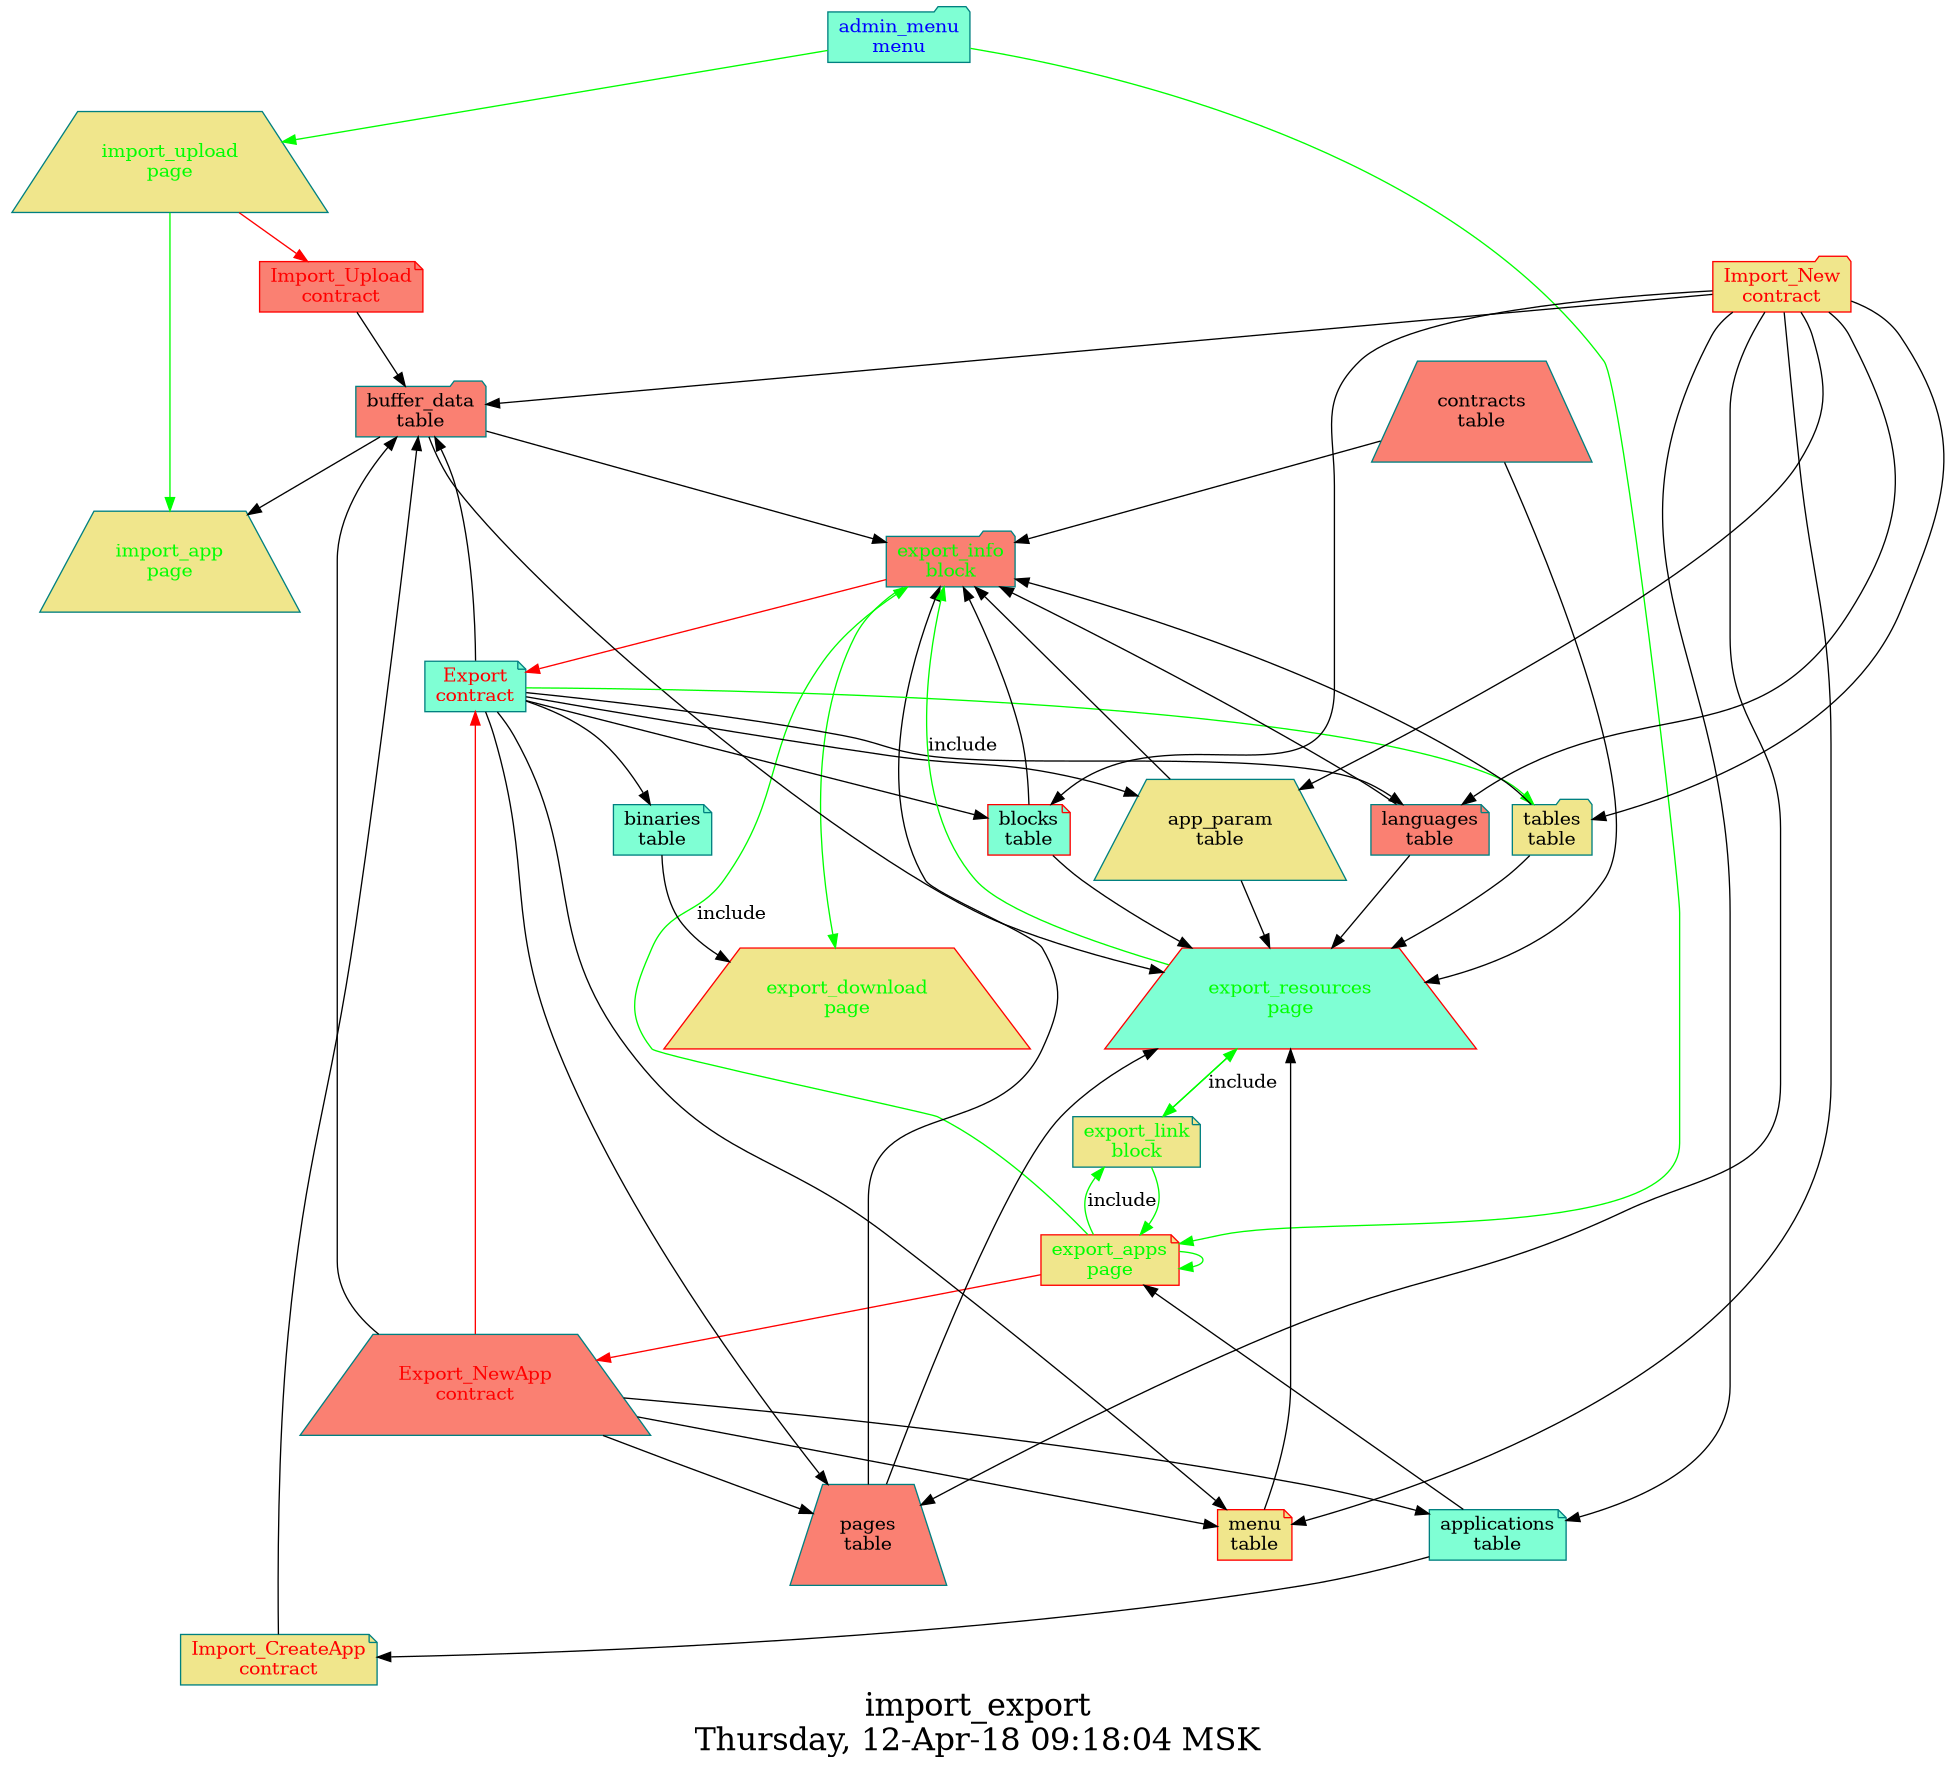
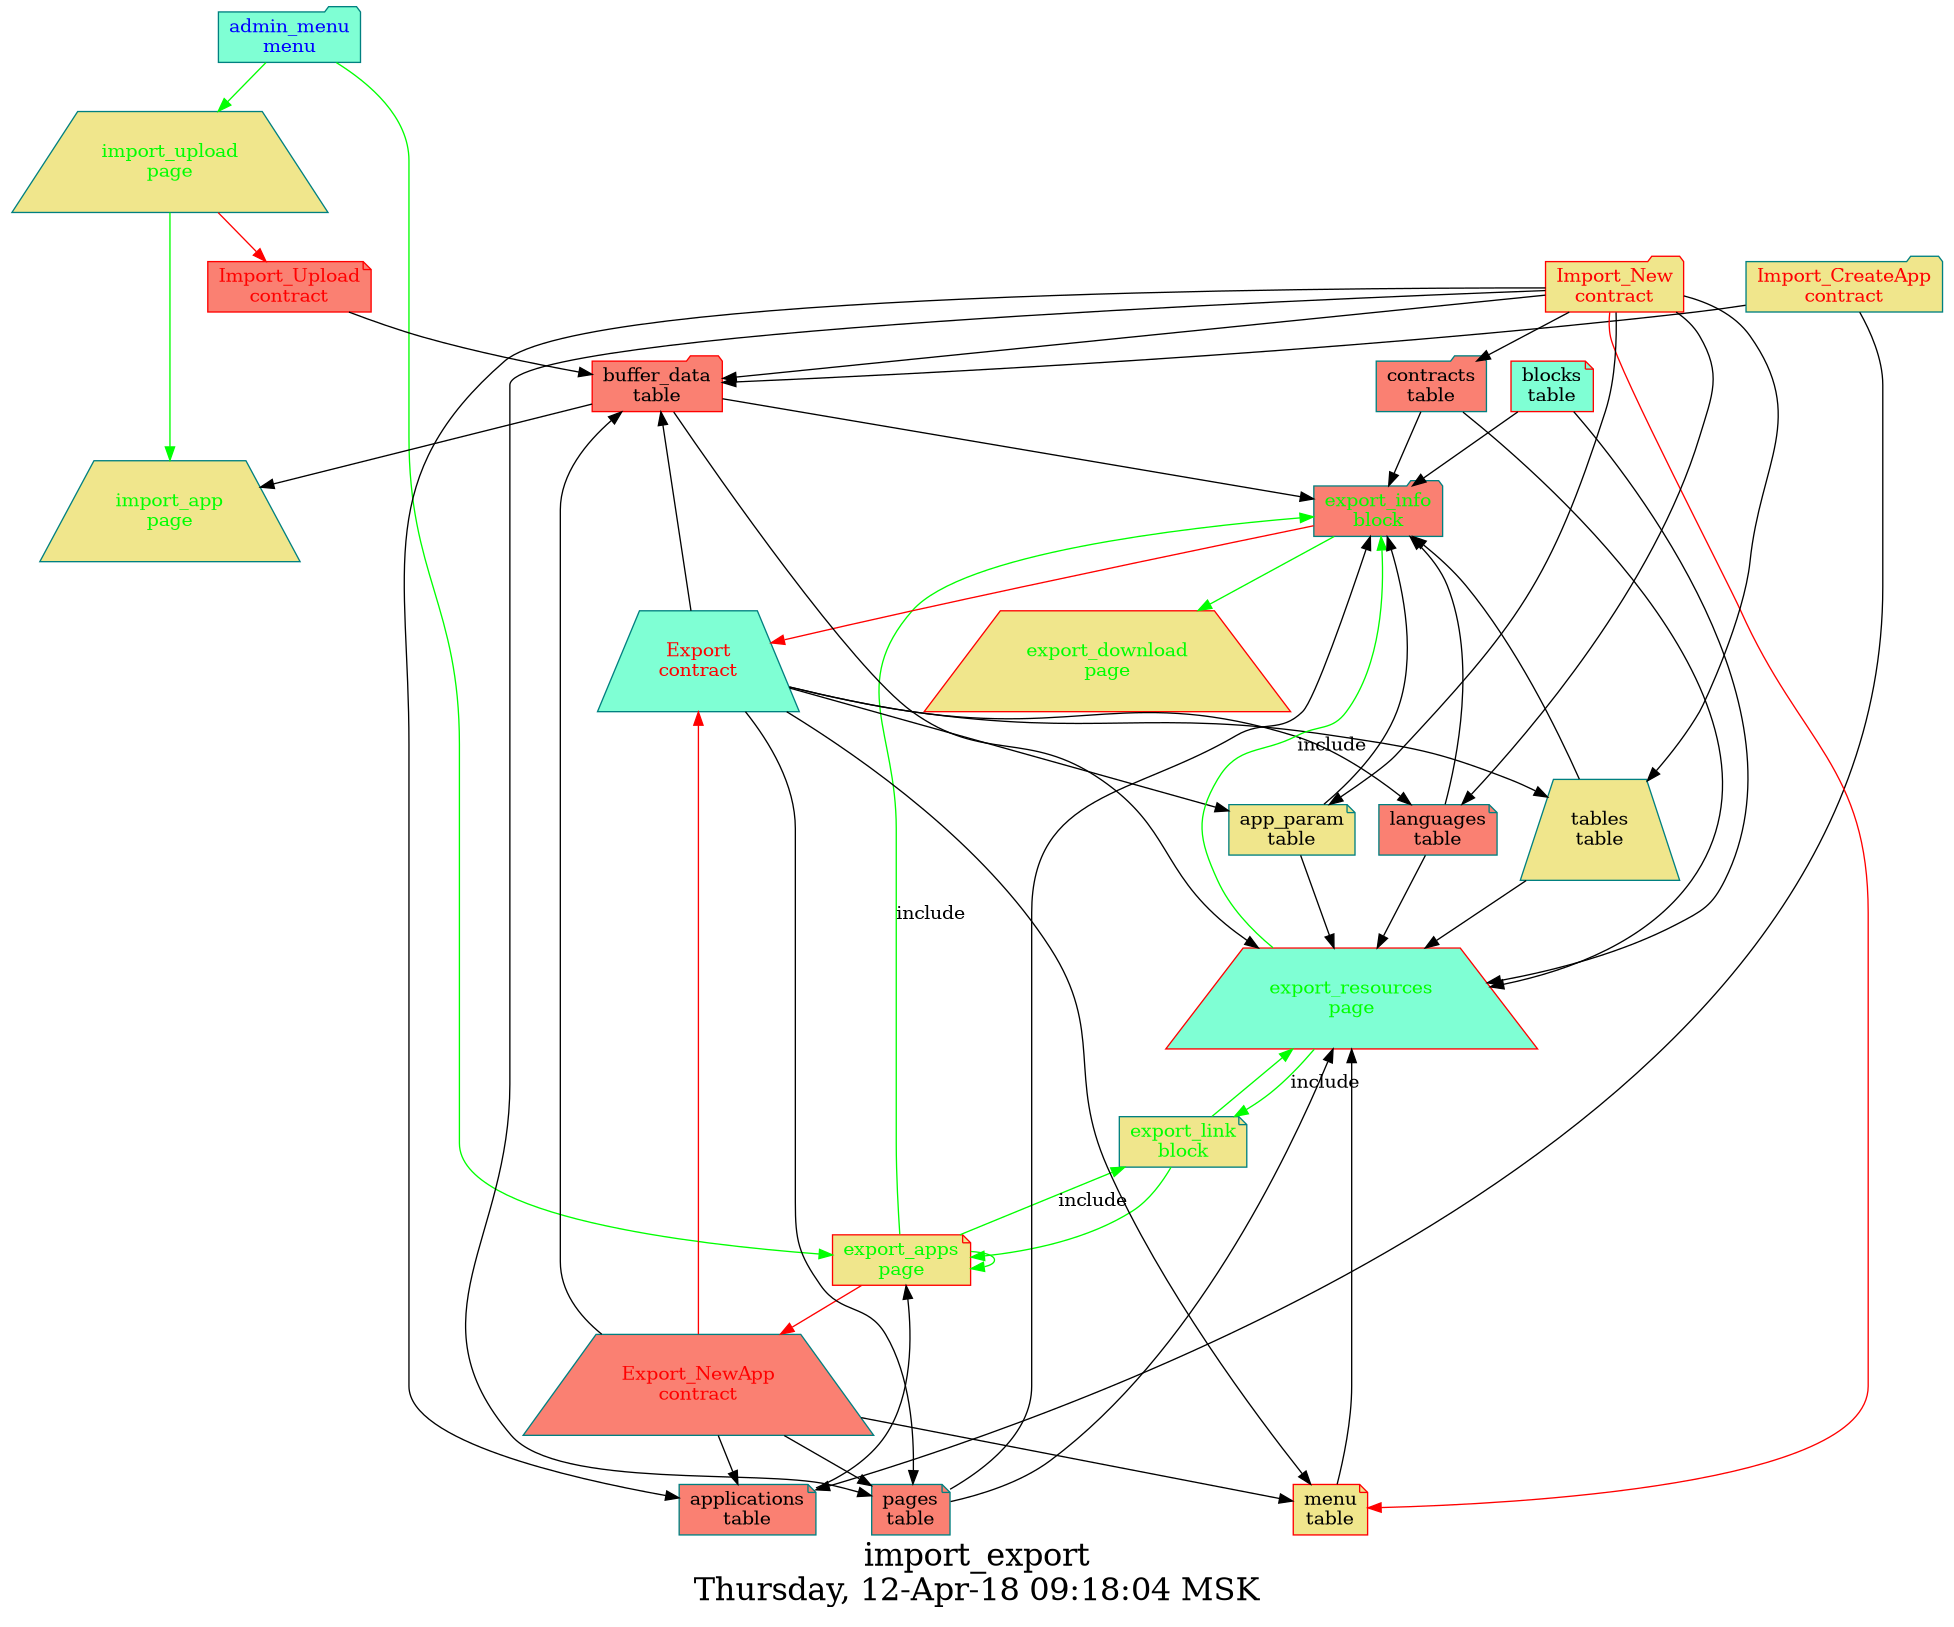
node "buffer_data table": color teal -> red
node "contracts table": shape trapezium -> folder
edge "Import_New contract" -> "blocks table": now "Import_New contract" -> "contracts table"
node "Export contract": shape note -> trapezium
edge "Export contract" -> "tables table": color green -> black
edge "Export contract" -> "blocks table": removed
node "binaries table": removed
node "app_param table": shape trapezium -> note
node "tables table": shape folder -> trapezium
edge "Import_New contract" -> "menu table": color black -> red
node "pages table": shape trapezium -> note
node "applications table": fillcolor aquamarine -> salmon
edge "applications table" -> "Import_CreateApp contract": reversed
node "Import_CreateApp contract": shape note -> folder
